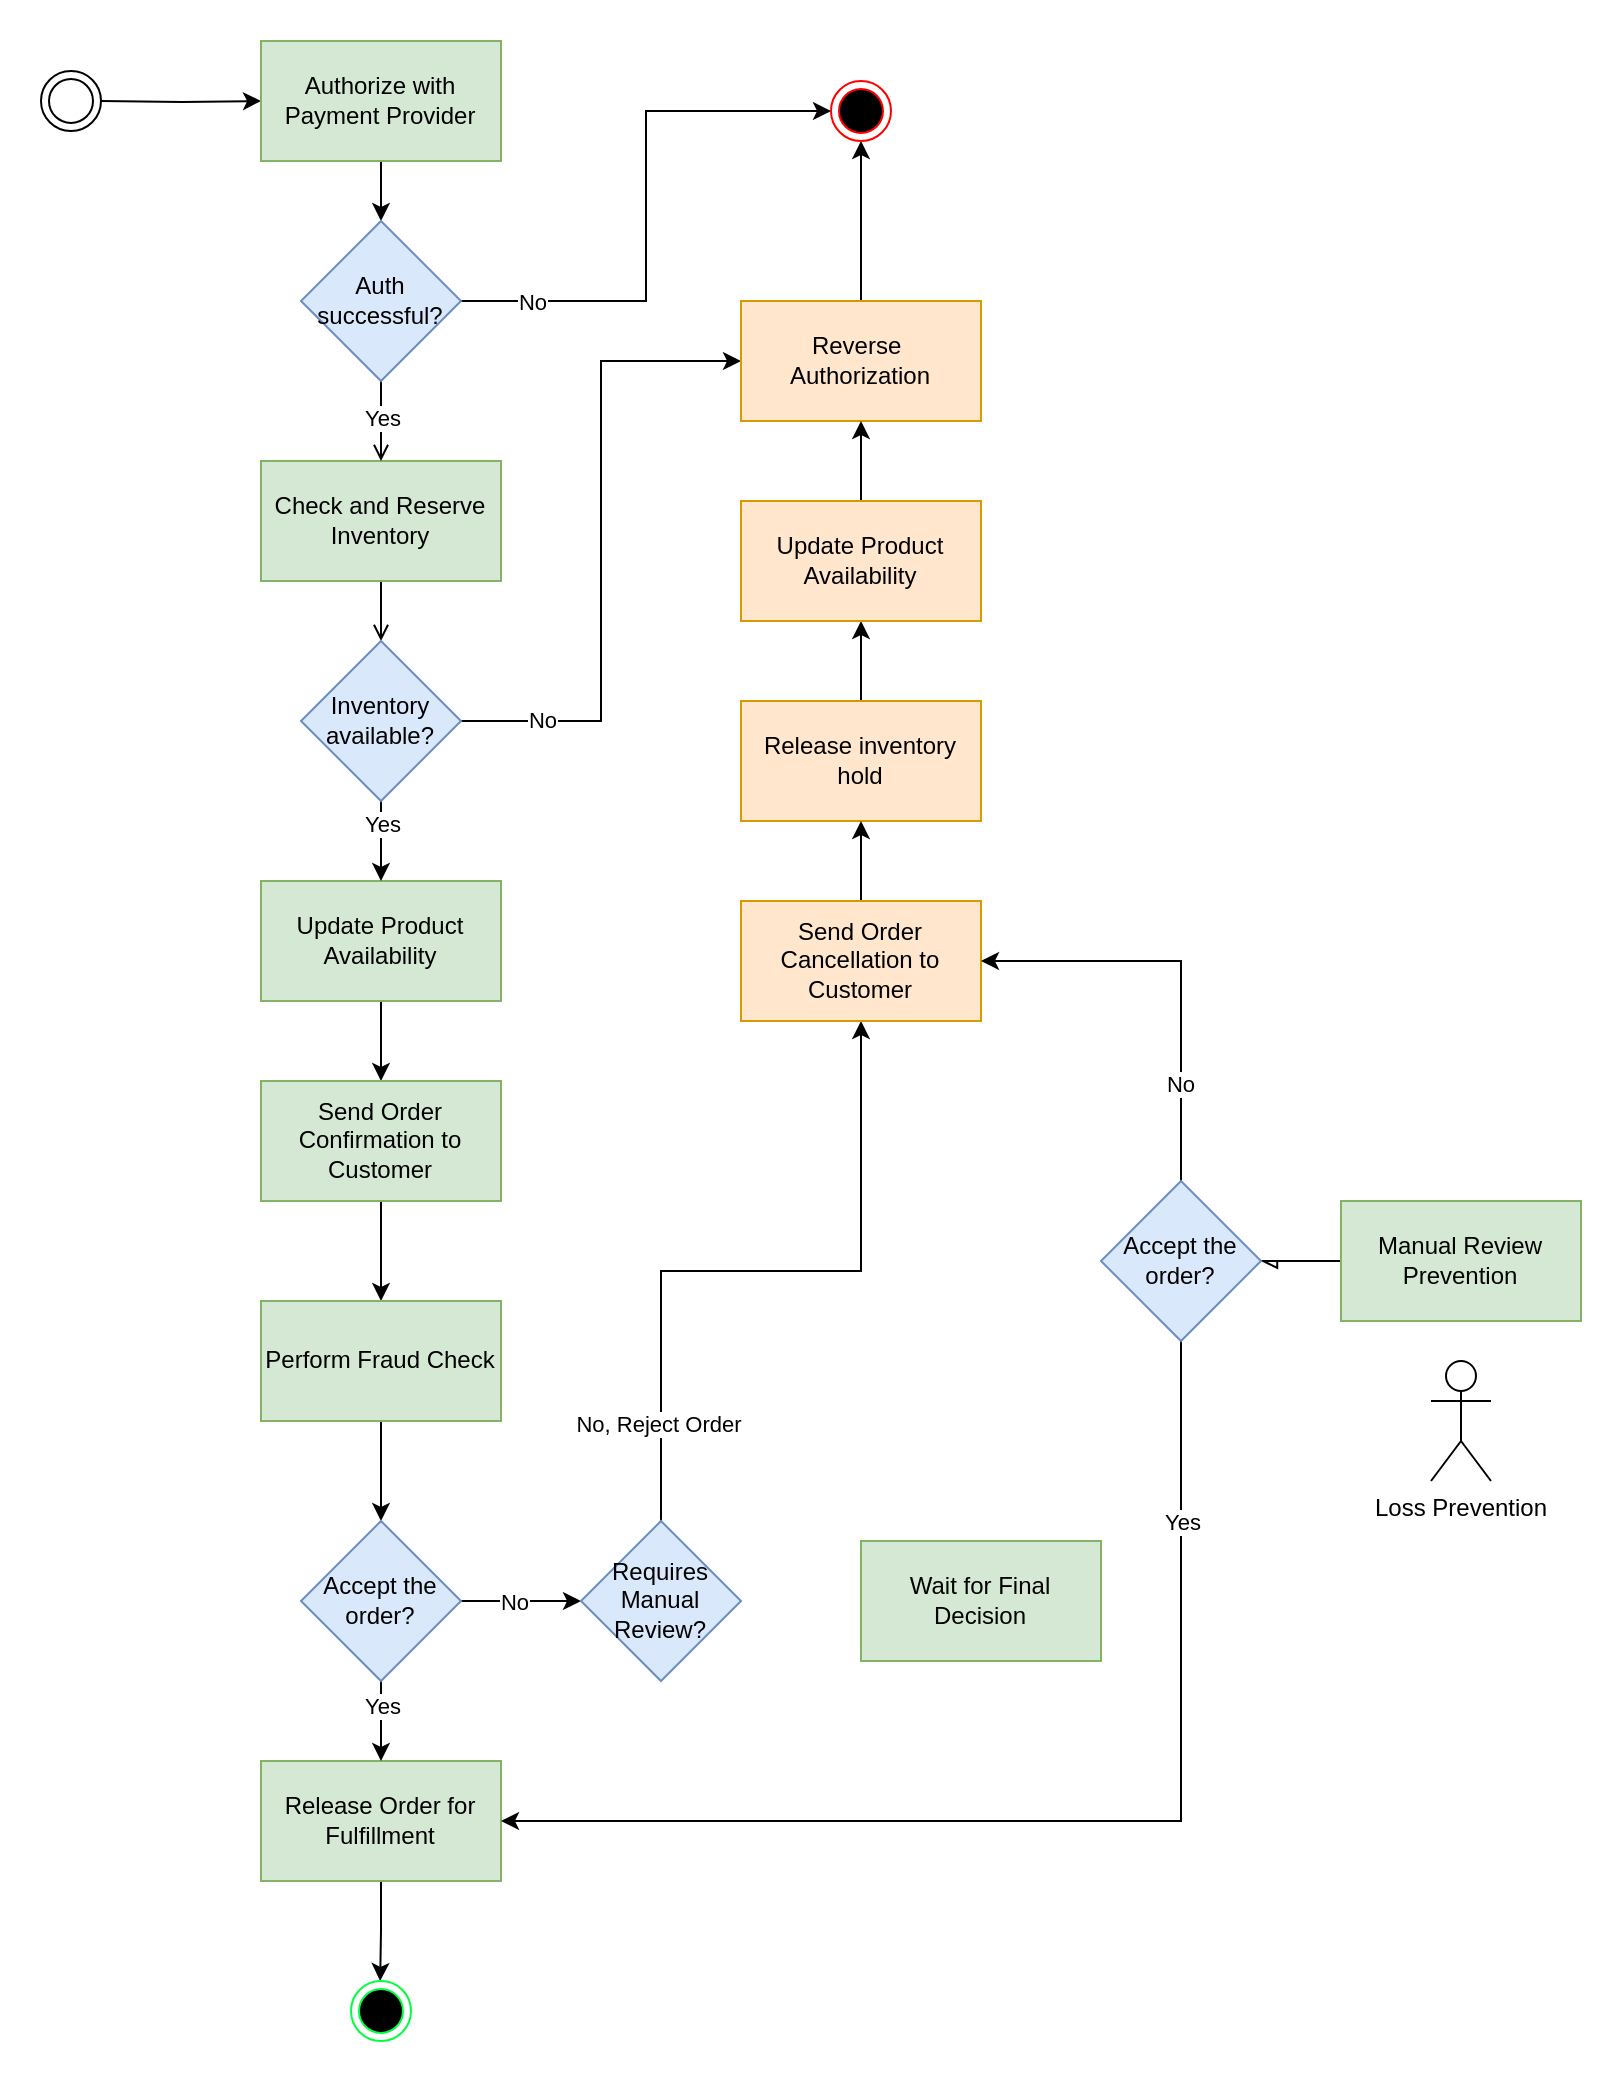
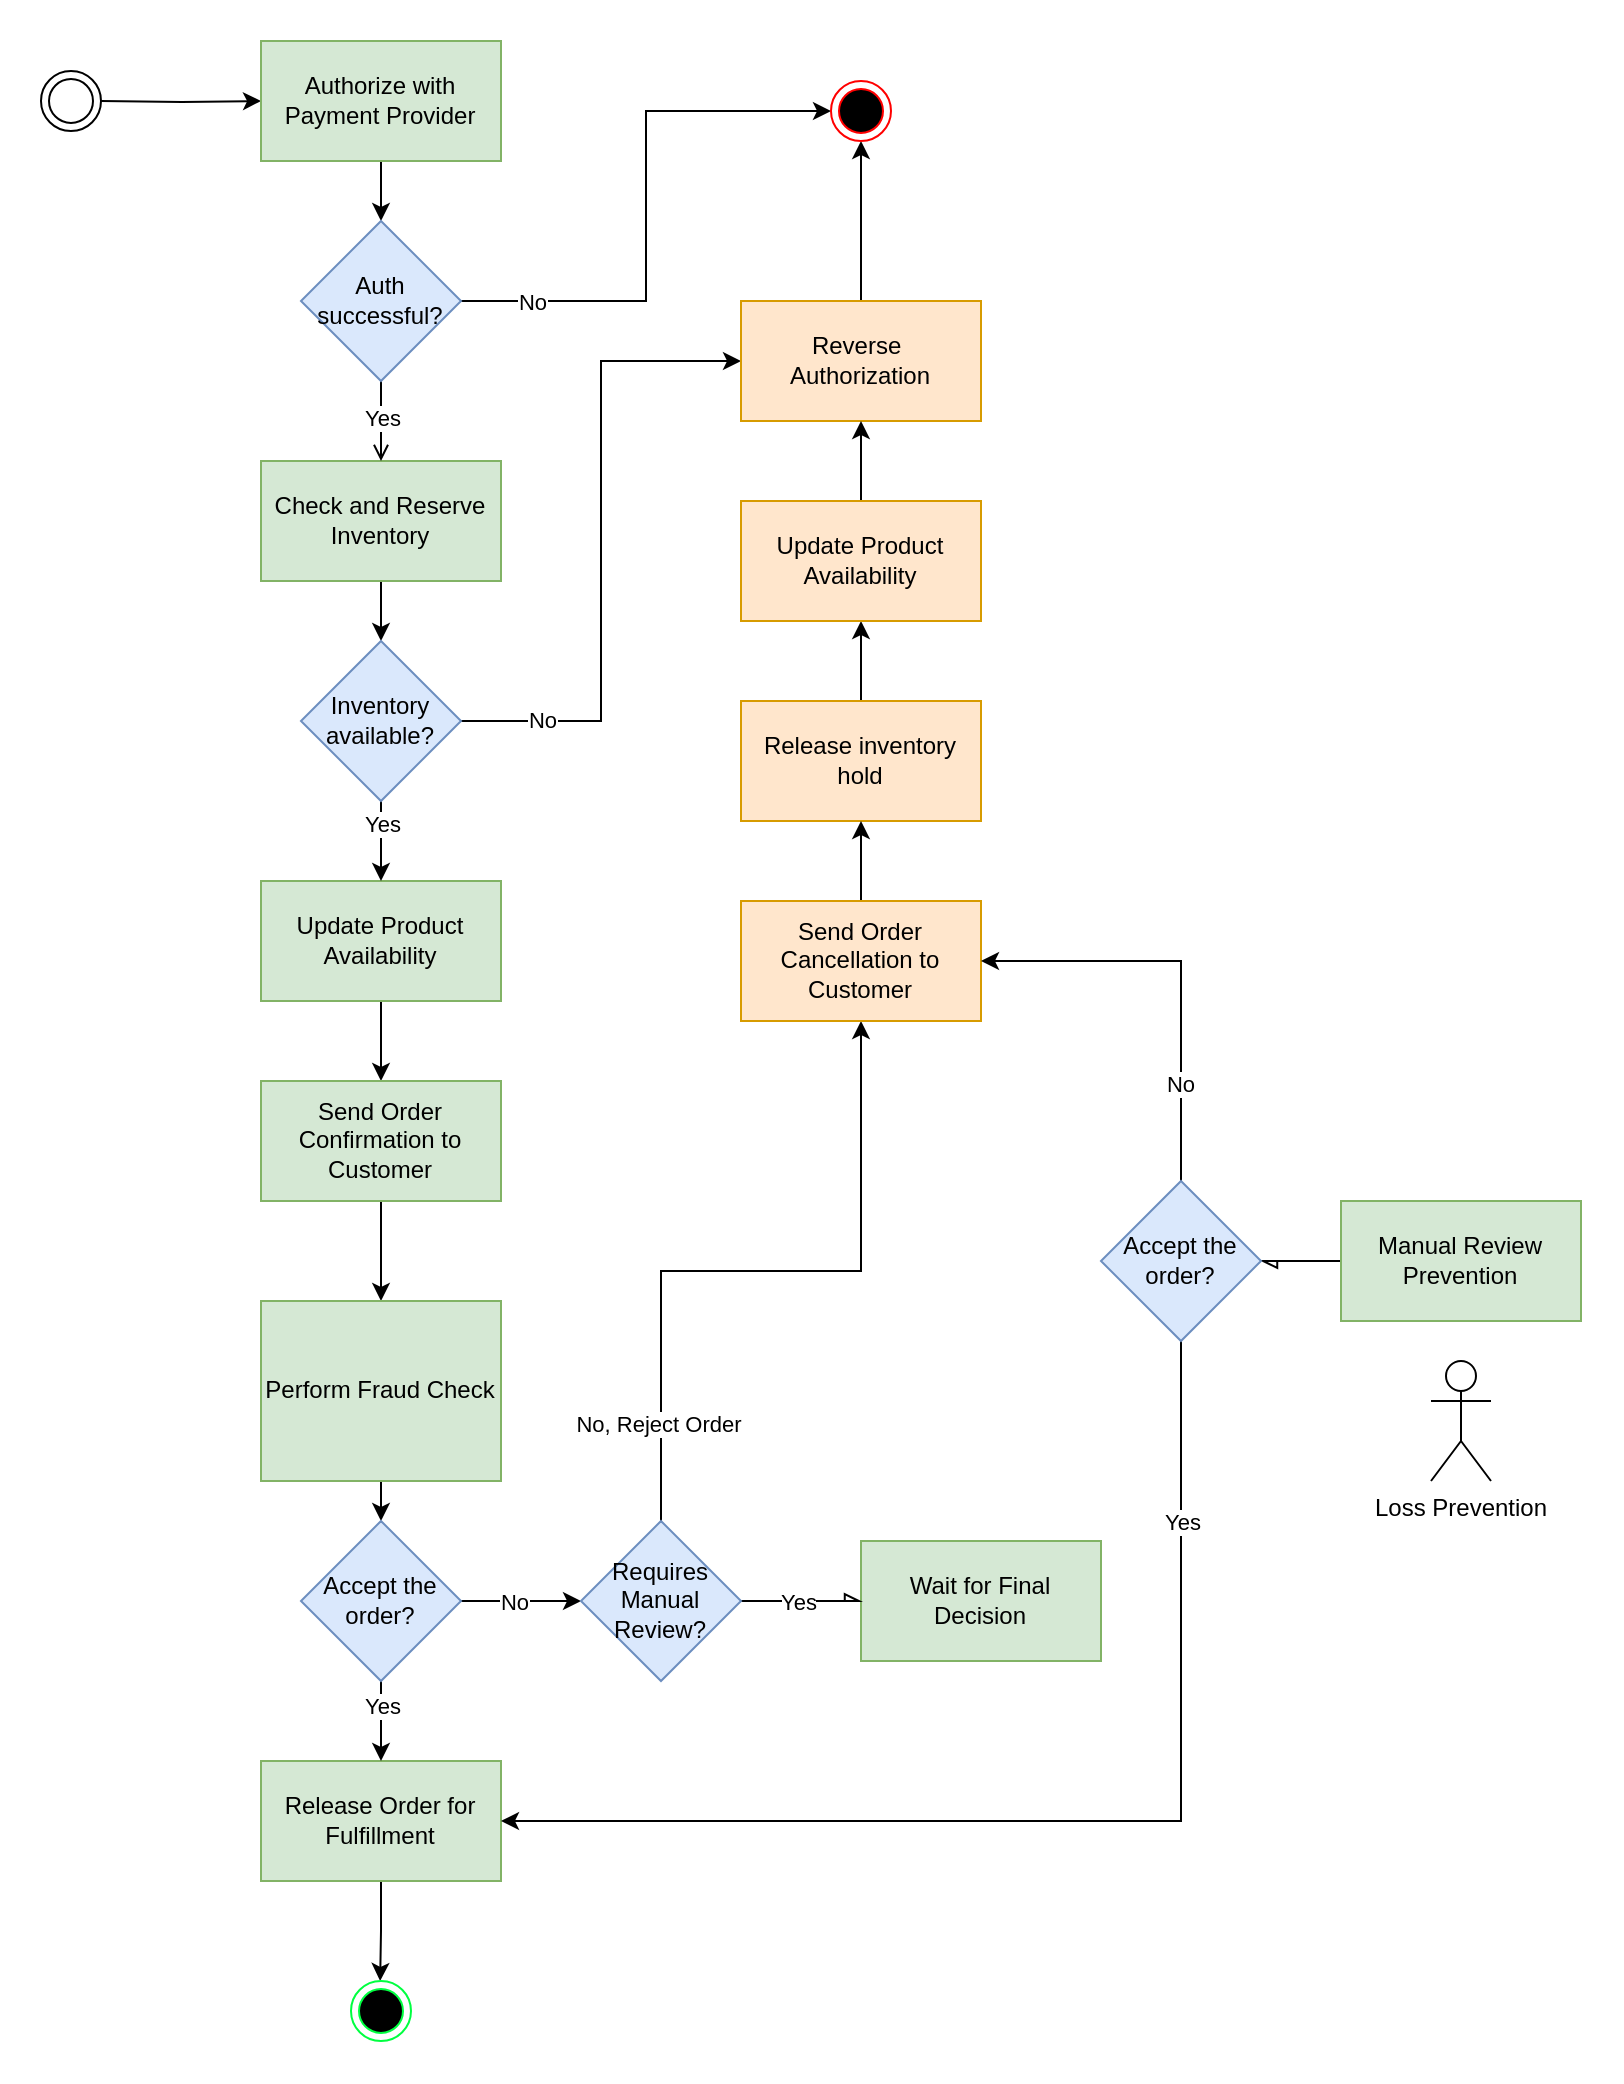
edge "Check and Reserve Inventory" -> "Inventory available?": arrowhead open -> classic
node "Perform Fraud Check": size 240x120 -> 240x180
edge "Requires Manual Review?" -> "Wait for Final Decision": added, label "Yes"
